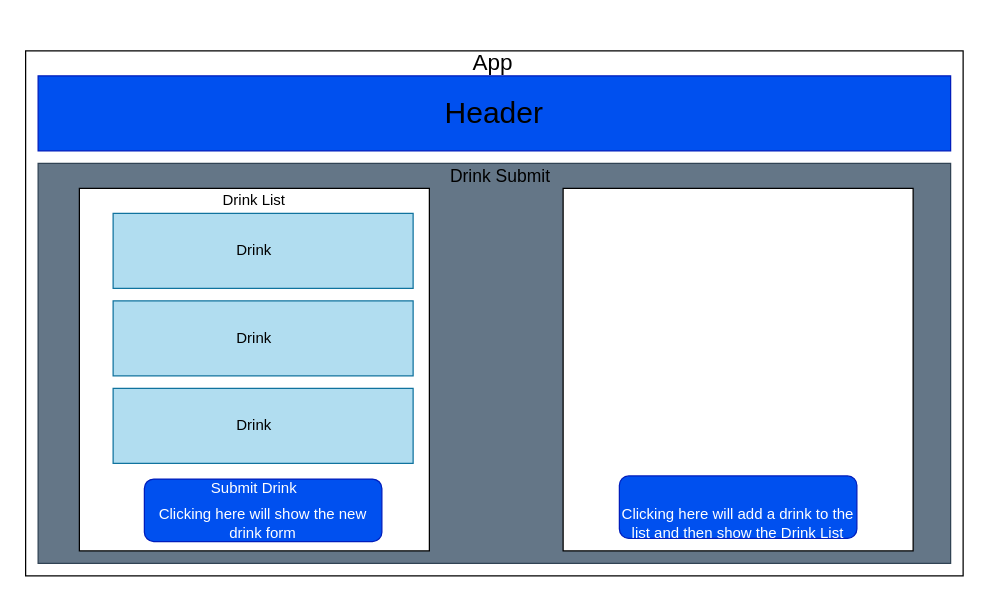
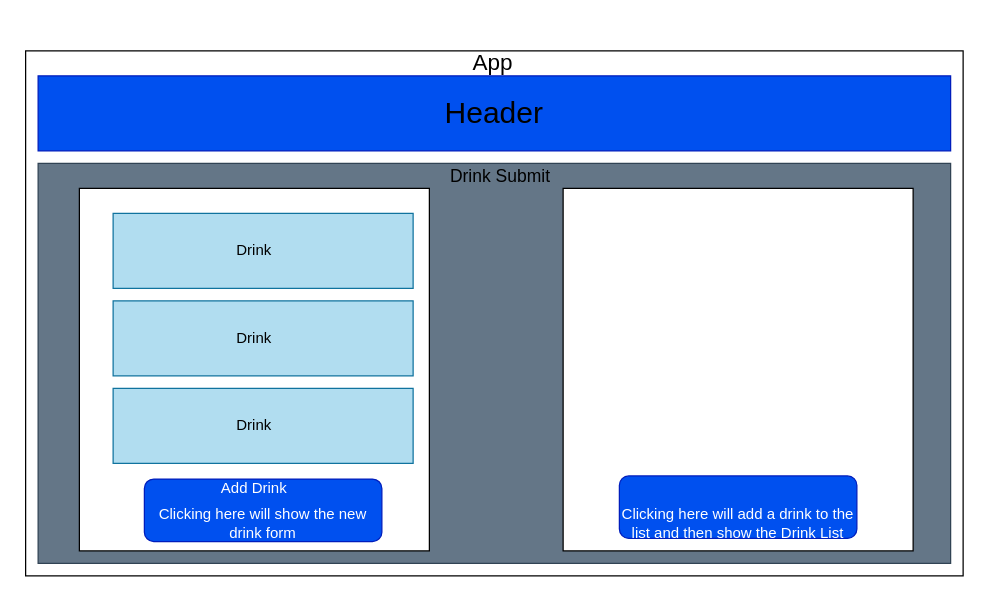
node "Drink List": removed
node "Submit Drink": label "Submit Drink" -> "Add Drink"
